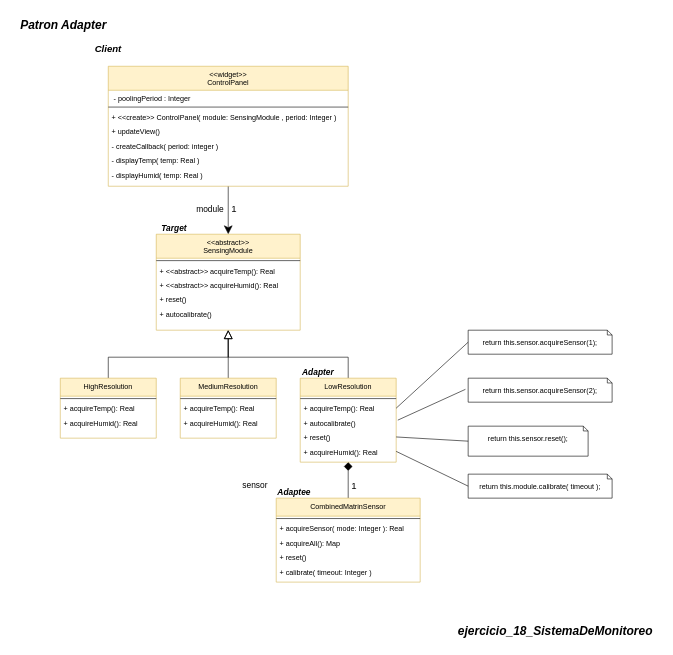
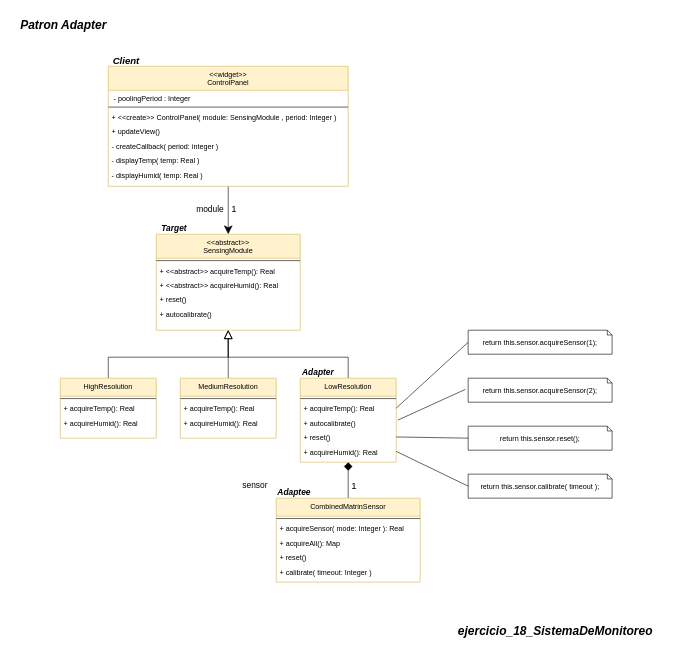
node "Client": moved (108, 48) -> (126, 60)
node "return this.sensor.reset();": size 120x30 -> 144x24
node "return this.module.calibrate( timeout );": label "return this.module.calibrate( timeout );" -> "return this.sensor.calibrate( timeout );"
